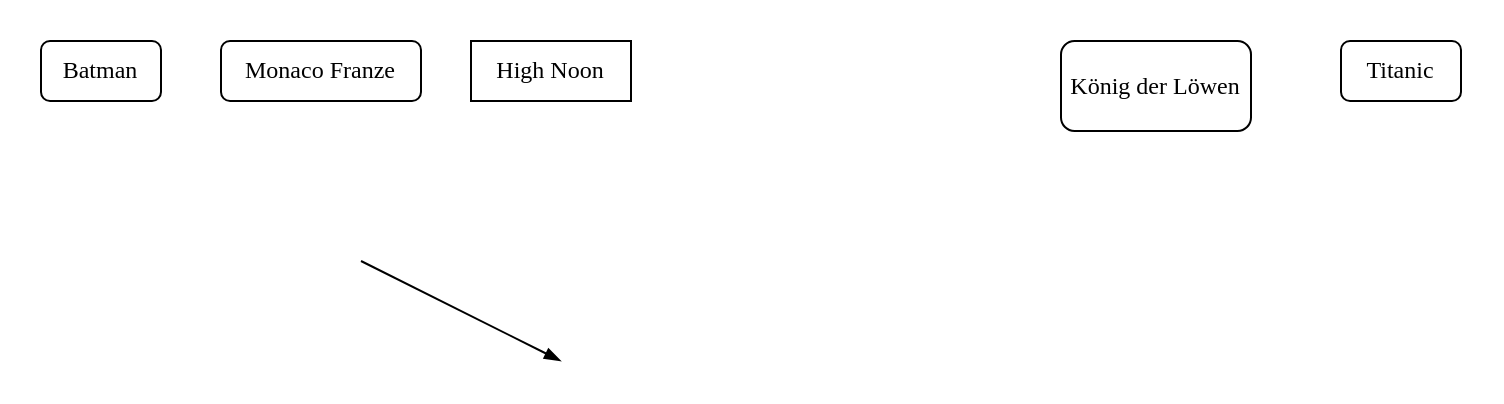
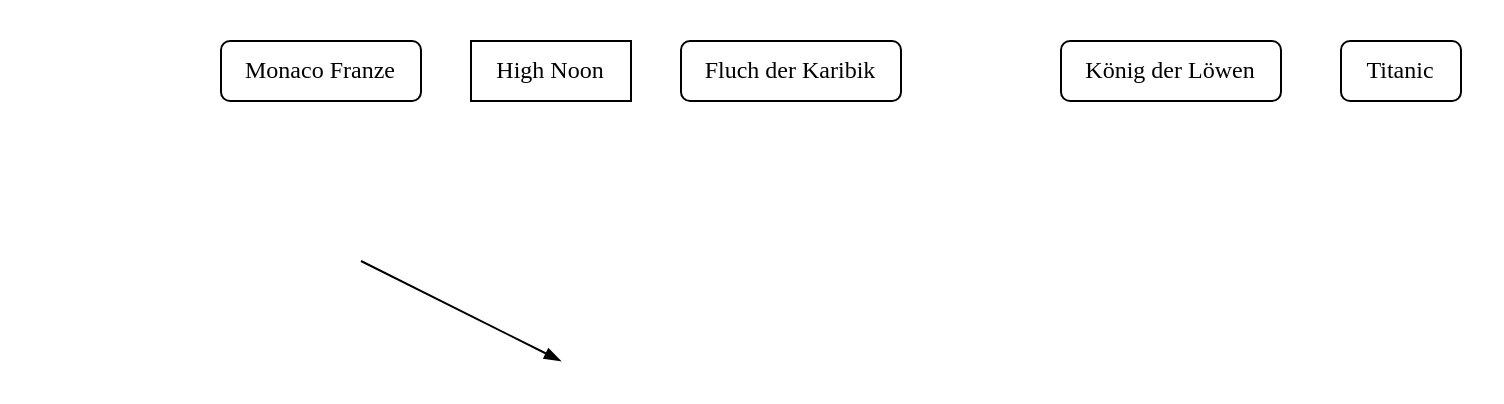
node "Batman": removed
node "Fluch der Karibik": added
node "König der Löwen": size 190x90 -> 220x60
